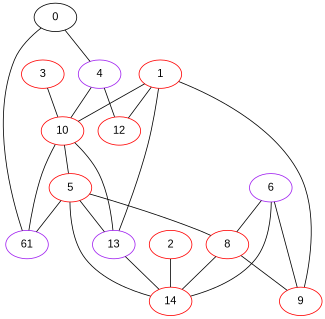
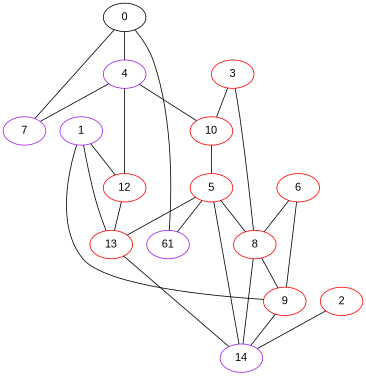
node "1": color red -> purple
edge "1" -- "10": removed
node "7": added
edge "3" -- "8": added
edge "10" -- "13": now "12" -- "13"
edge "10" -- "61": removed
node "6": color purple -> red
node "13": color purple -> red
edge "6" -- "14": now "9" -- "14"
node "14": color red -> purple
